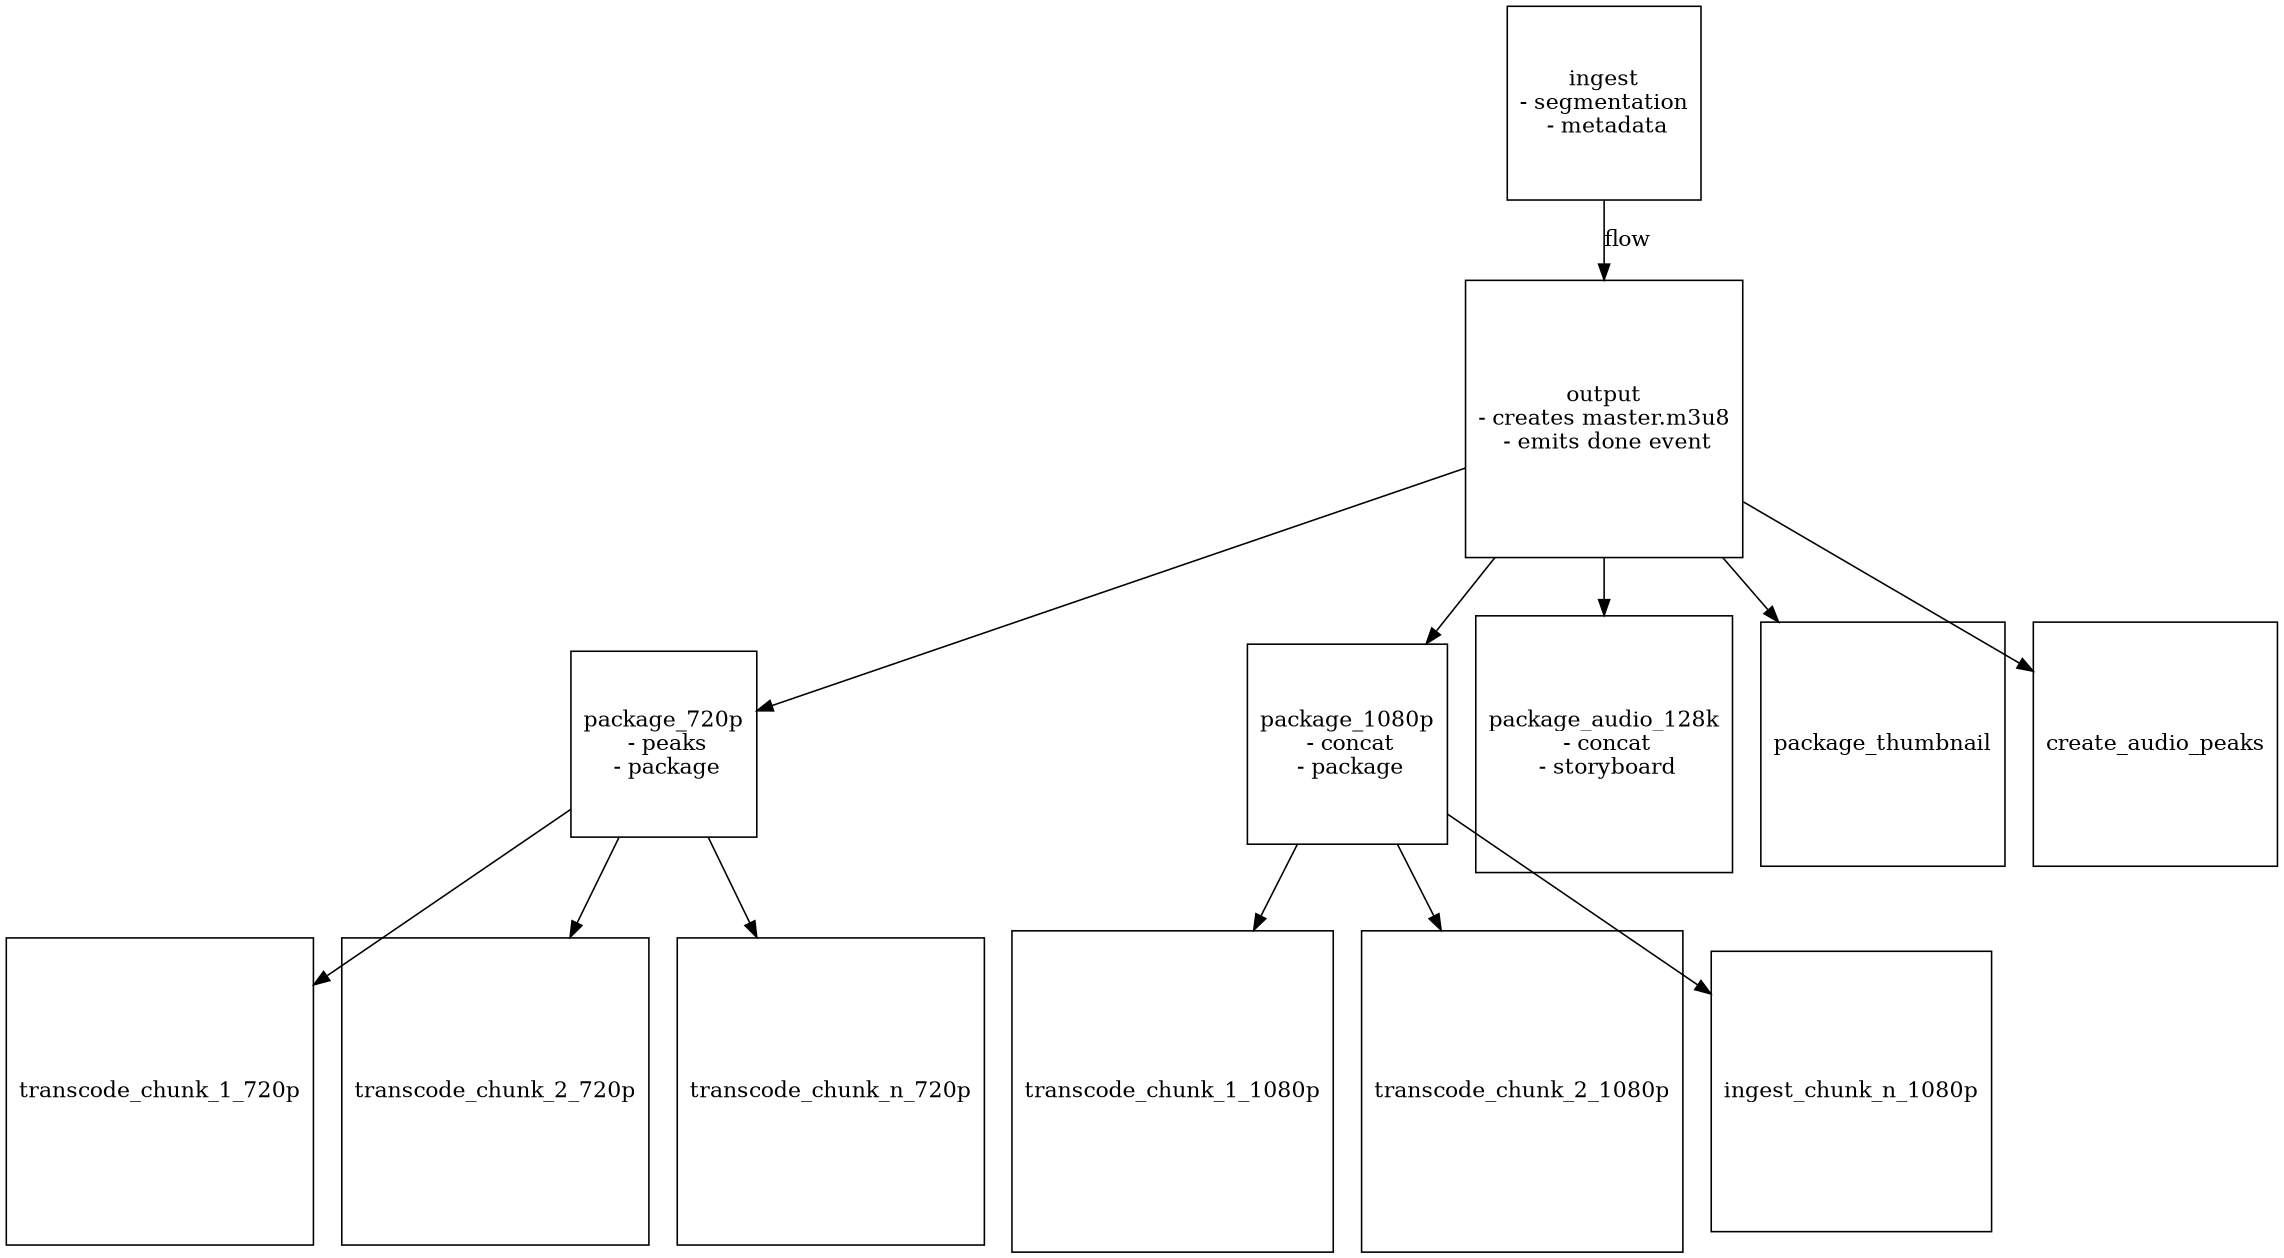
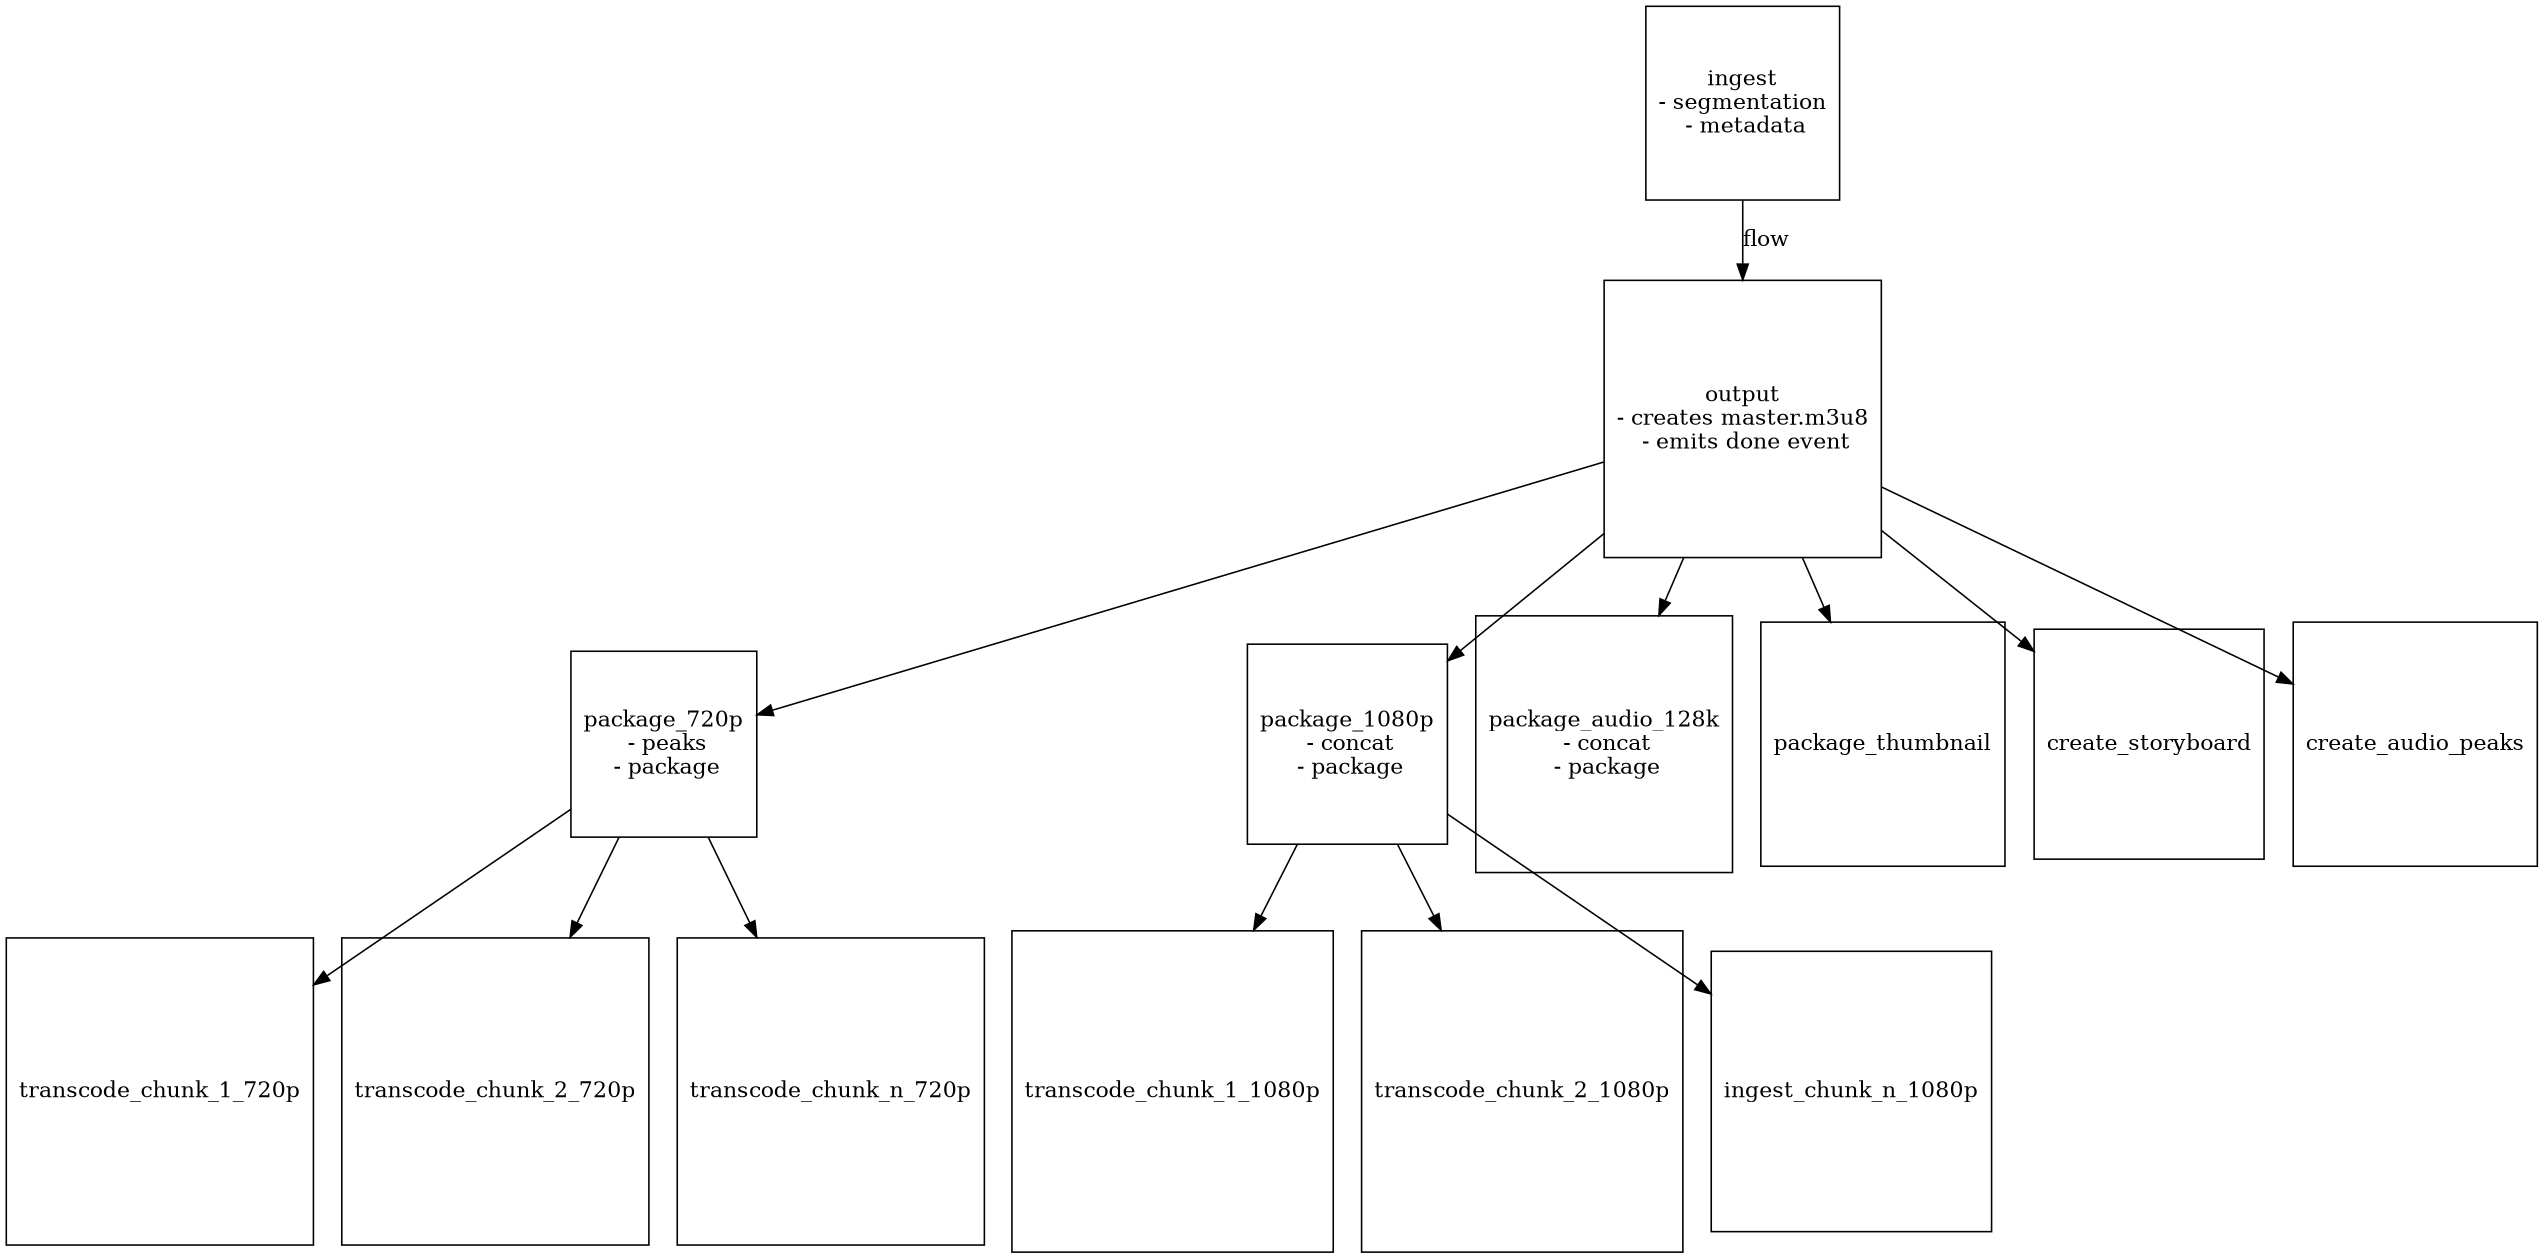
node "package_audio_128k - concat - storyboard": label "package_audio_128k - concat - storyboard" -> "package_audio_128k - concat - package"
node "create_storyboard": added
